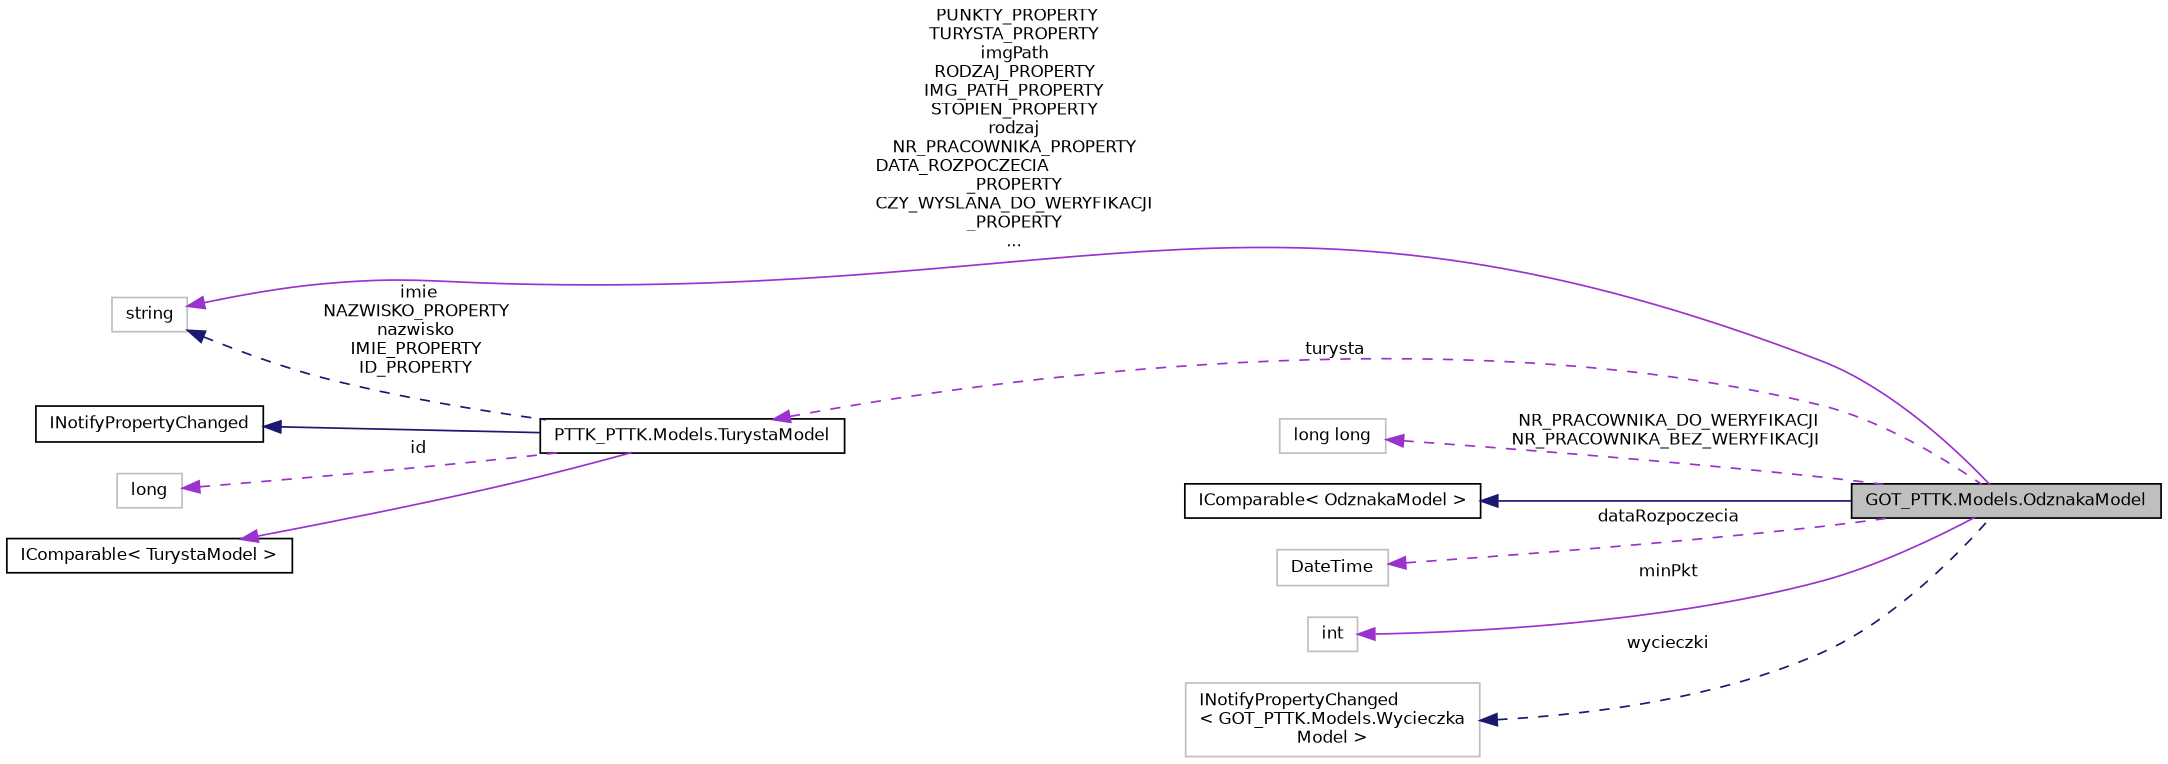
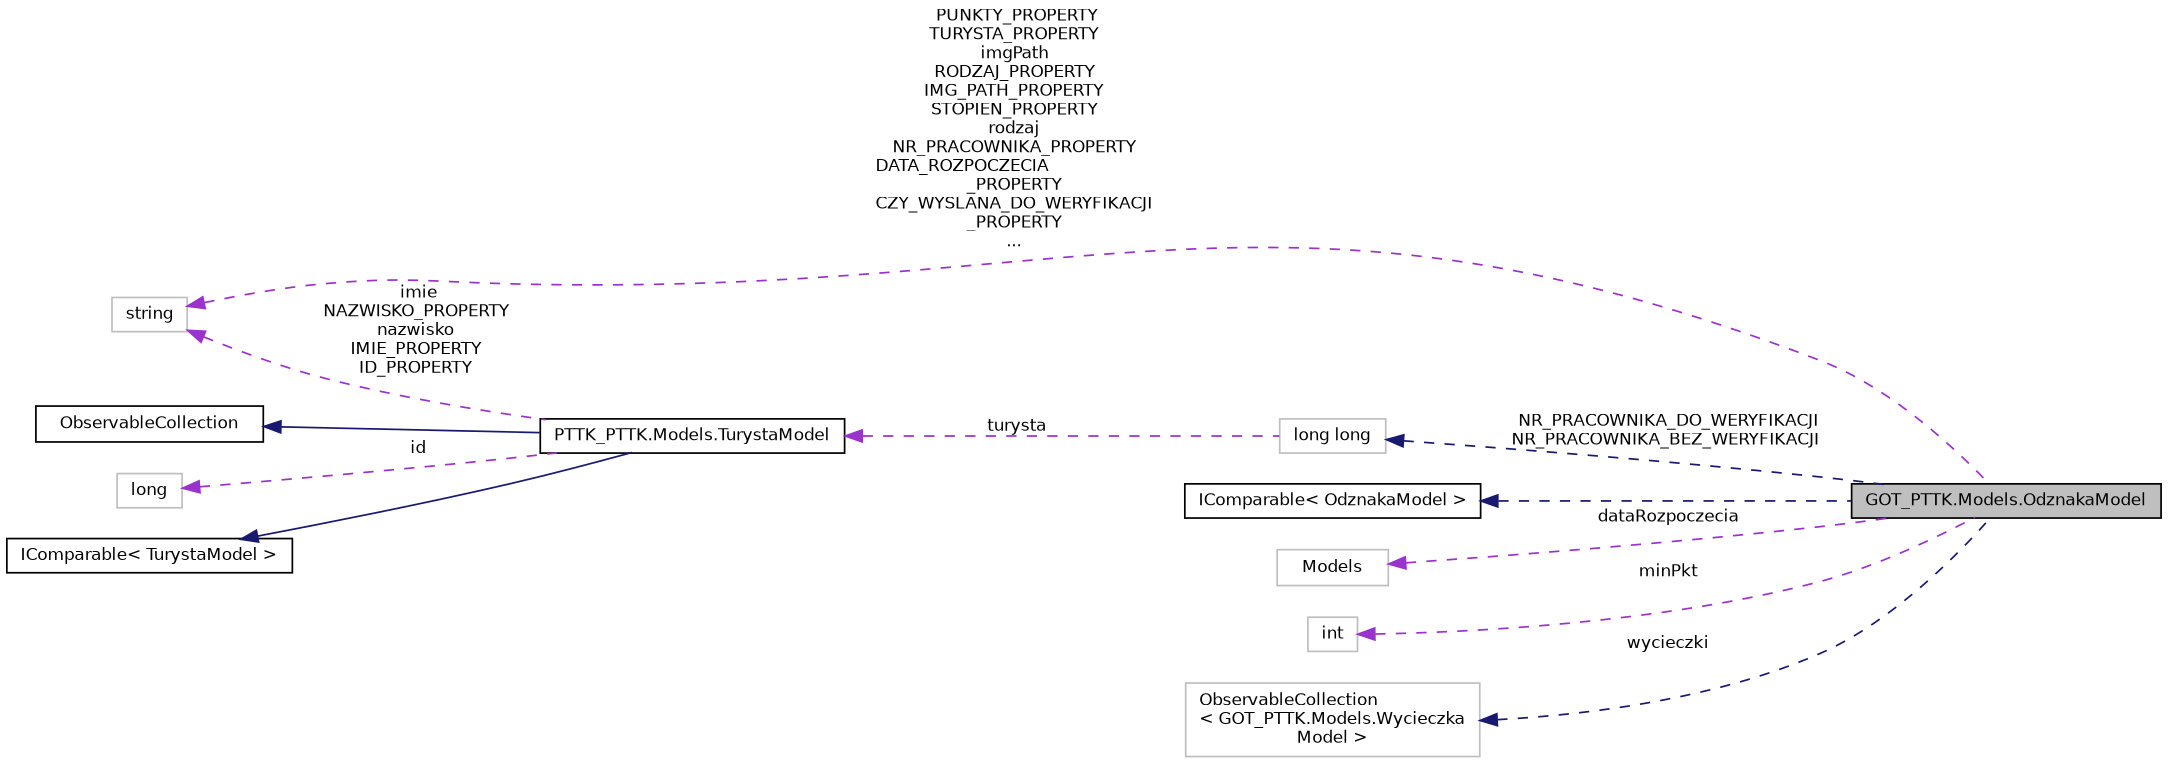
edge "GOT_PTTK.Models.OdznakaModel" -> "string": style solid -> dashed
edge "GOT_PTTK.Models.OdznakaModel" -> "PTTK_PTTK.Models.TurystaModel": now "long long" -> "PTTK_PTTK.Models.TurystaModel"
edge "PTTK_PTTK.Models.TurystaModel" -> "string": color midnightblue -> darkorchid3
node "INotifyPropertyChanged": label "INotifyPropertyChanged" -> "ObservableCollection"
edge "GOT_PTTK.Models.OdznakaModel" -> "long long": color darkorchid3 -> midnightblue
edge "PTTK_PTTK.Models.TurystaModel" -> "IComparable< TurystaModel >": color darkorchid3 -> midnightblue
edge "GOT_PTTK.Models.OdznakaModel" -> "IComparable< OdznakaModel >": style solid -> dashed
node "DateTime": label "DateTime" -> "Models"
edge "GOT_PTTK.Models.OdznakaModel" -> "int": style solid -> dashed
node "INotifyPropertyChanged < GOT_PTTK.Models.Wycieczka Model >": label "INotifyPropertyChanged < GOT_PTTK.Models.Wycieczka Model >" -> "ObservableCollection < GOT_PTTK.Models.Wycieczka Model >"
